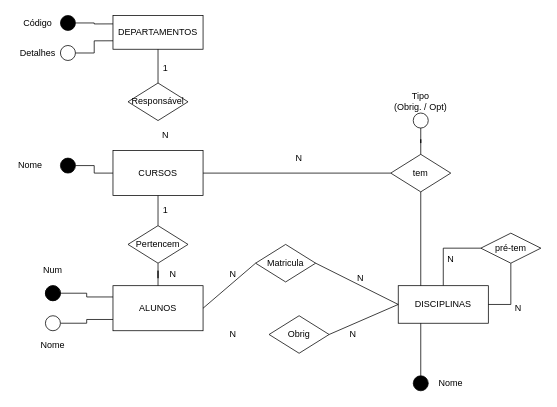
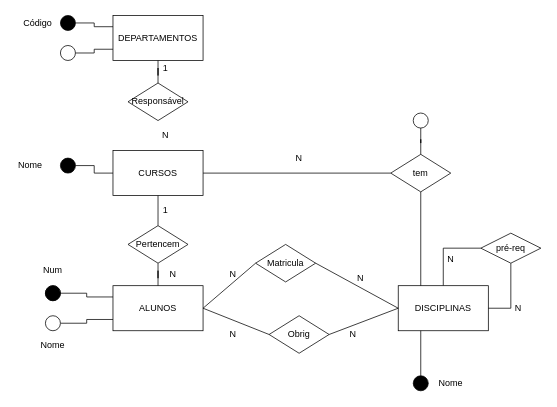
node "DEPARTAMENTOS": size 90x34 -> 90x45
node "Detalhes": removed
node "Tipo (Obrig. / Opt)": removed
node "pré-tem": label "pré-tem" -> "pré-req"
node "DISCIPLINAS": size 90x38 -> 90x45
edge "ALUNOS" -- "Obrig": added
